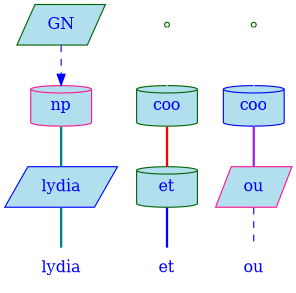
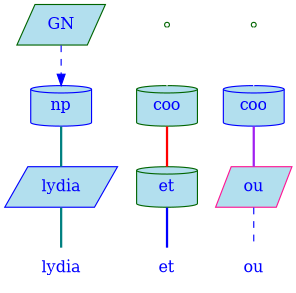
node "np": color deeppink -> blue
